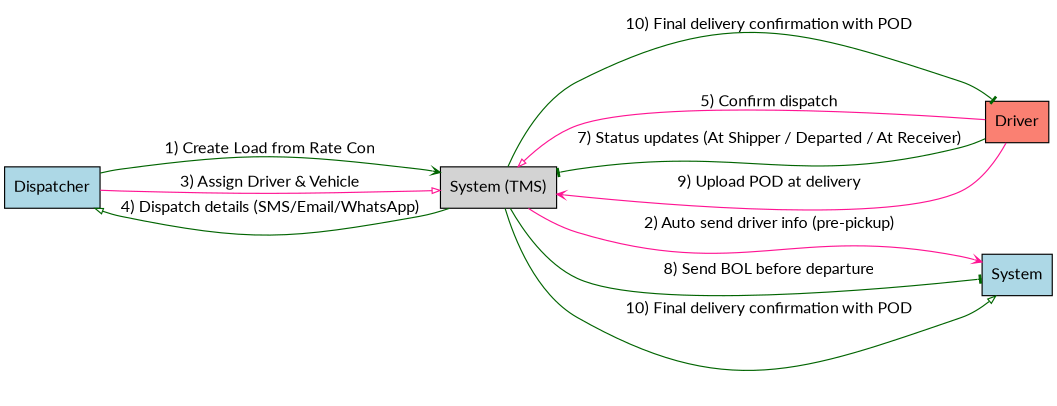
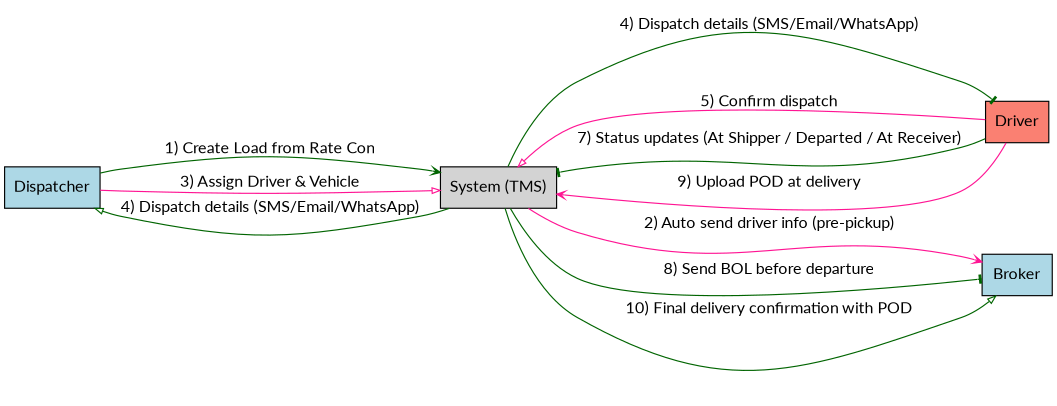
edge "System (TMS)" -> "Driver": label "10) Final delivery confirmation with POD" -> "4) Dispatch details (SMS/Email/WhatsApp)"
node "System": label "System" -> "Broker"
